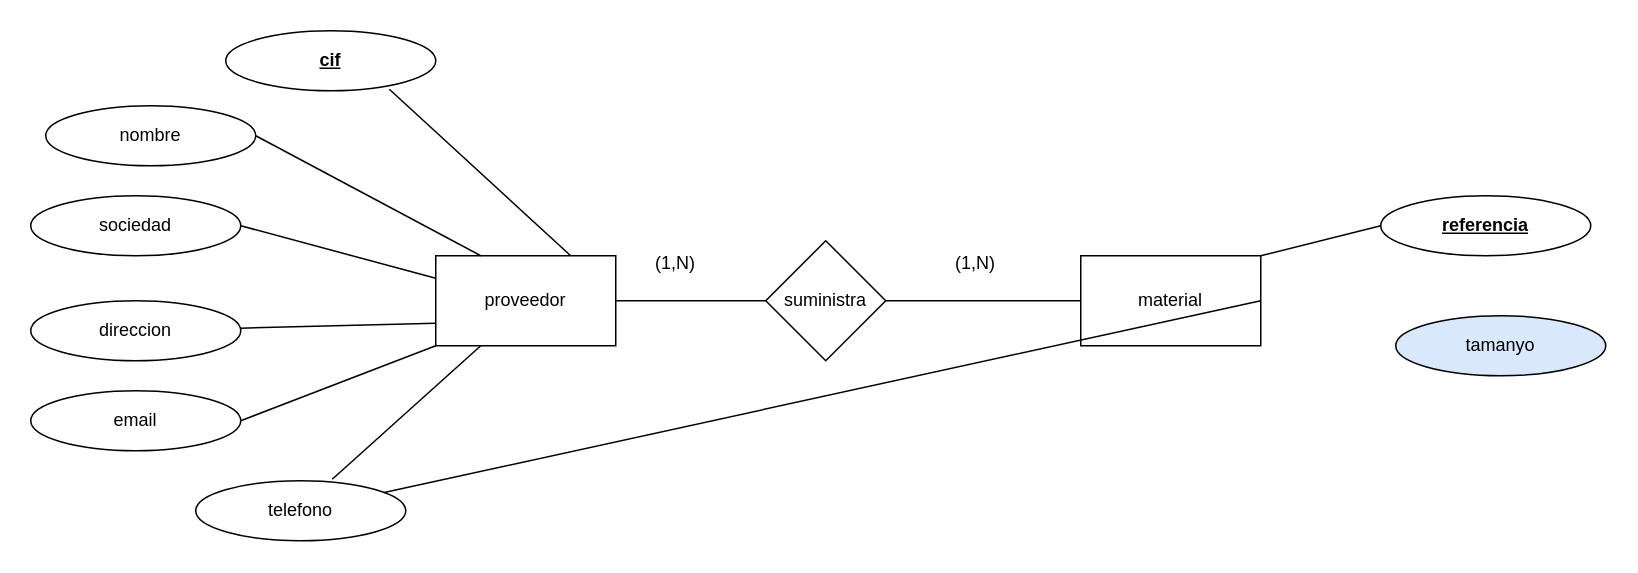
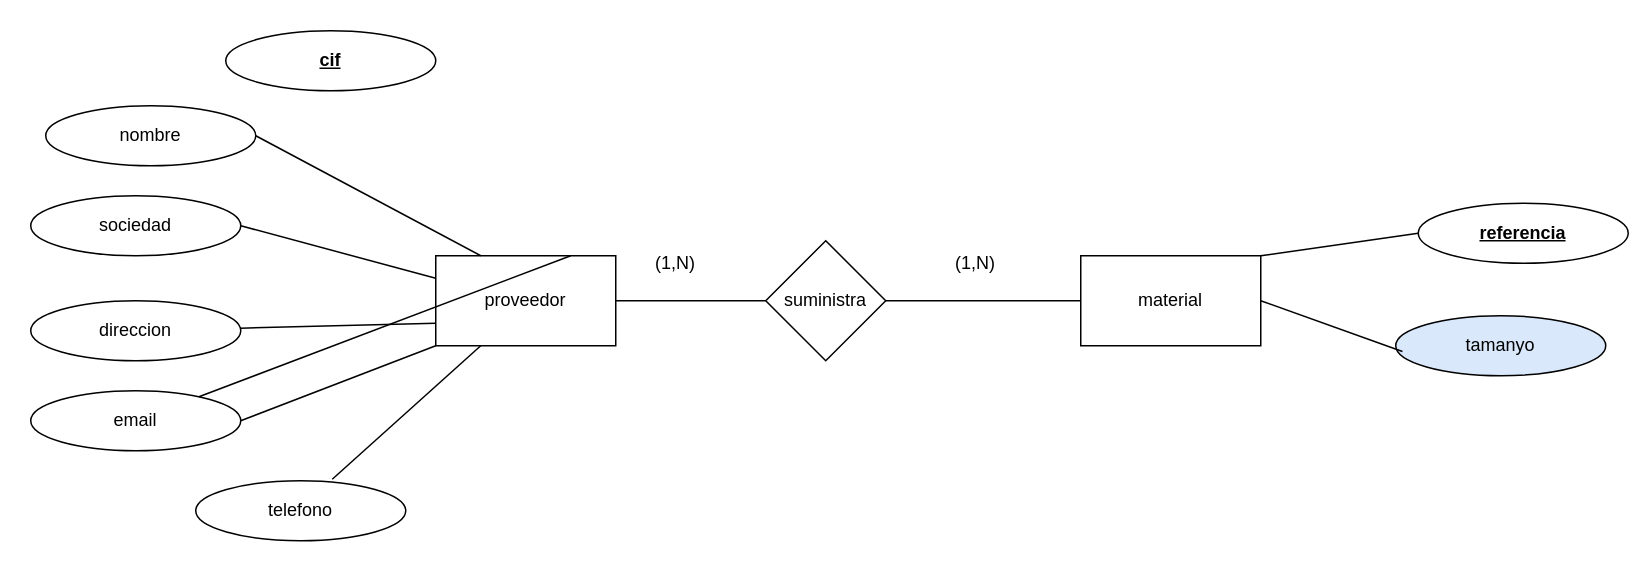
edge "cif" -- "proveedor": now "email" -- "proveedor"
node "referencia": moved (1486, 226) -> (1523, 233)
edge "material" -- "telefono": now "material" -- "tamanyo"
